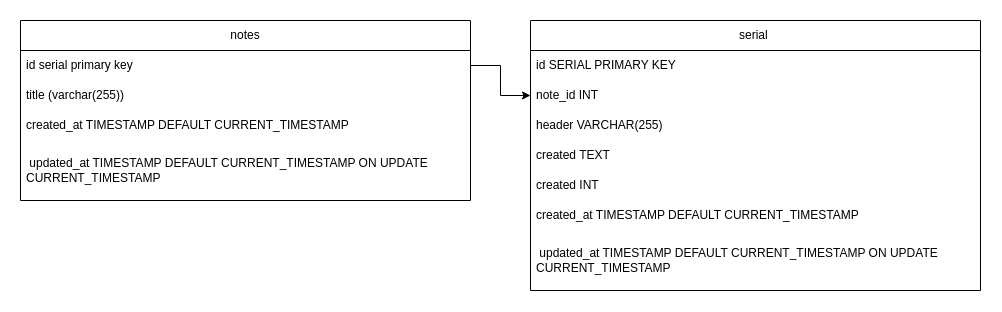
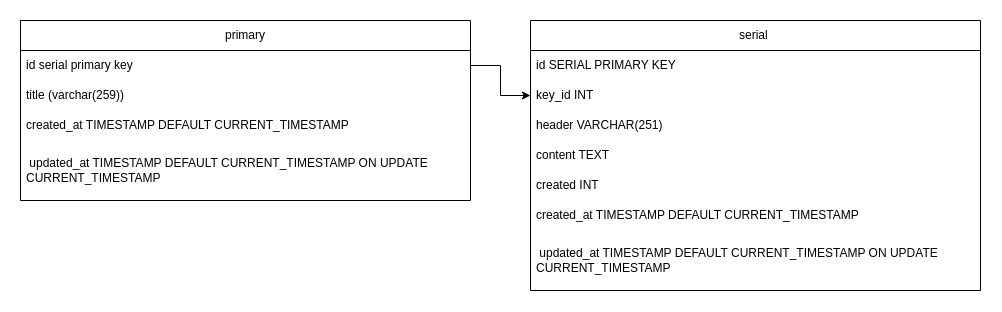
node "notes": label "notes" -> "primary"
node "title (varchar(255))": label "title (varchar(255))" -> "title (varchar(259))"
node "note_id INT": label "note_id INT" -> "key_id INT"
node "header VARCHAR(255)": label "header VARCHAR(255)" -> "header VARCHAR(251)"
node "created TEXT": label "created TEXT" -> "content TEXT"
